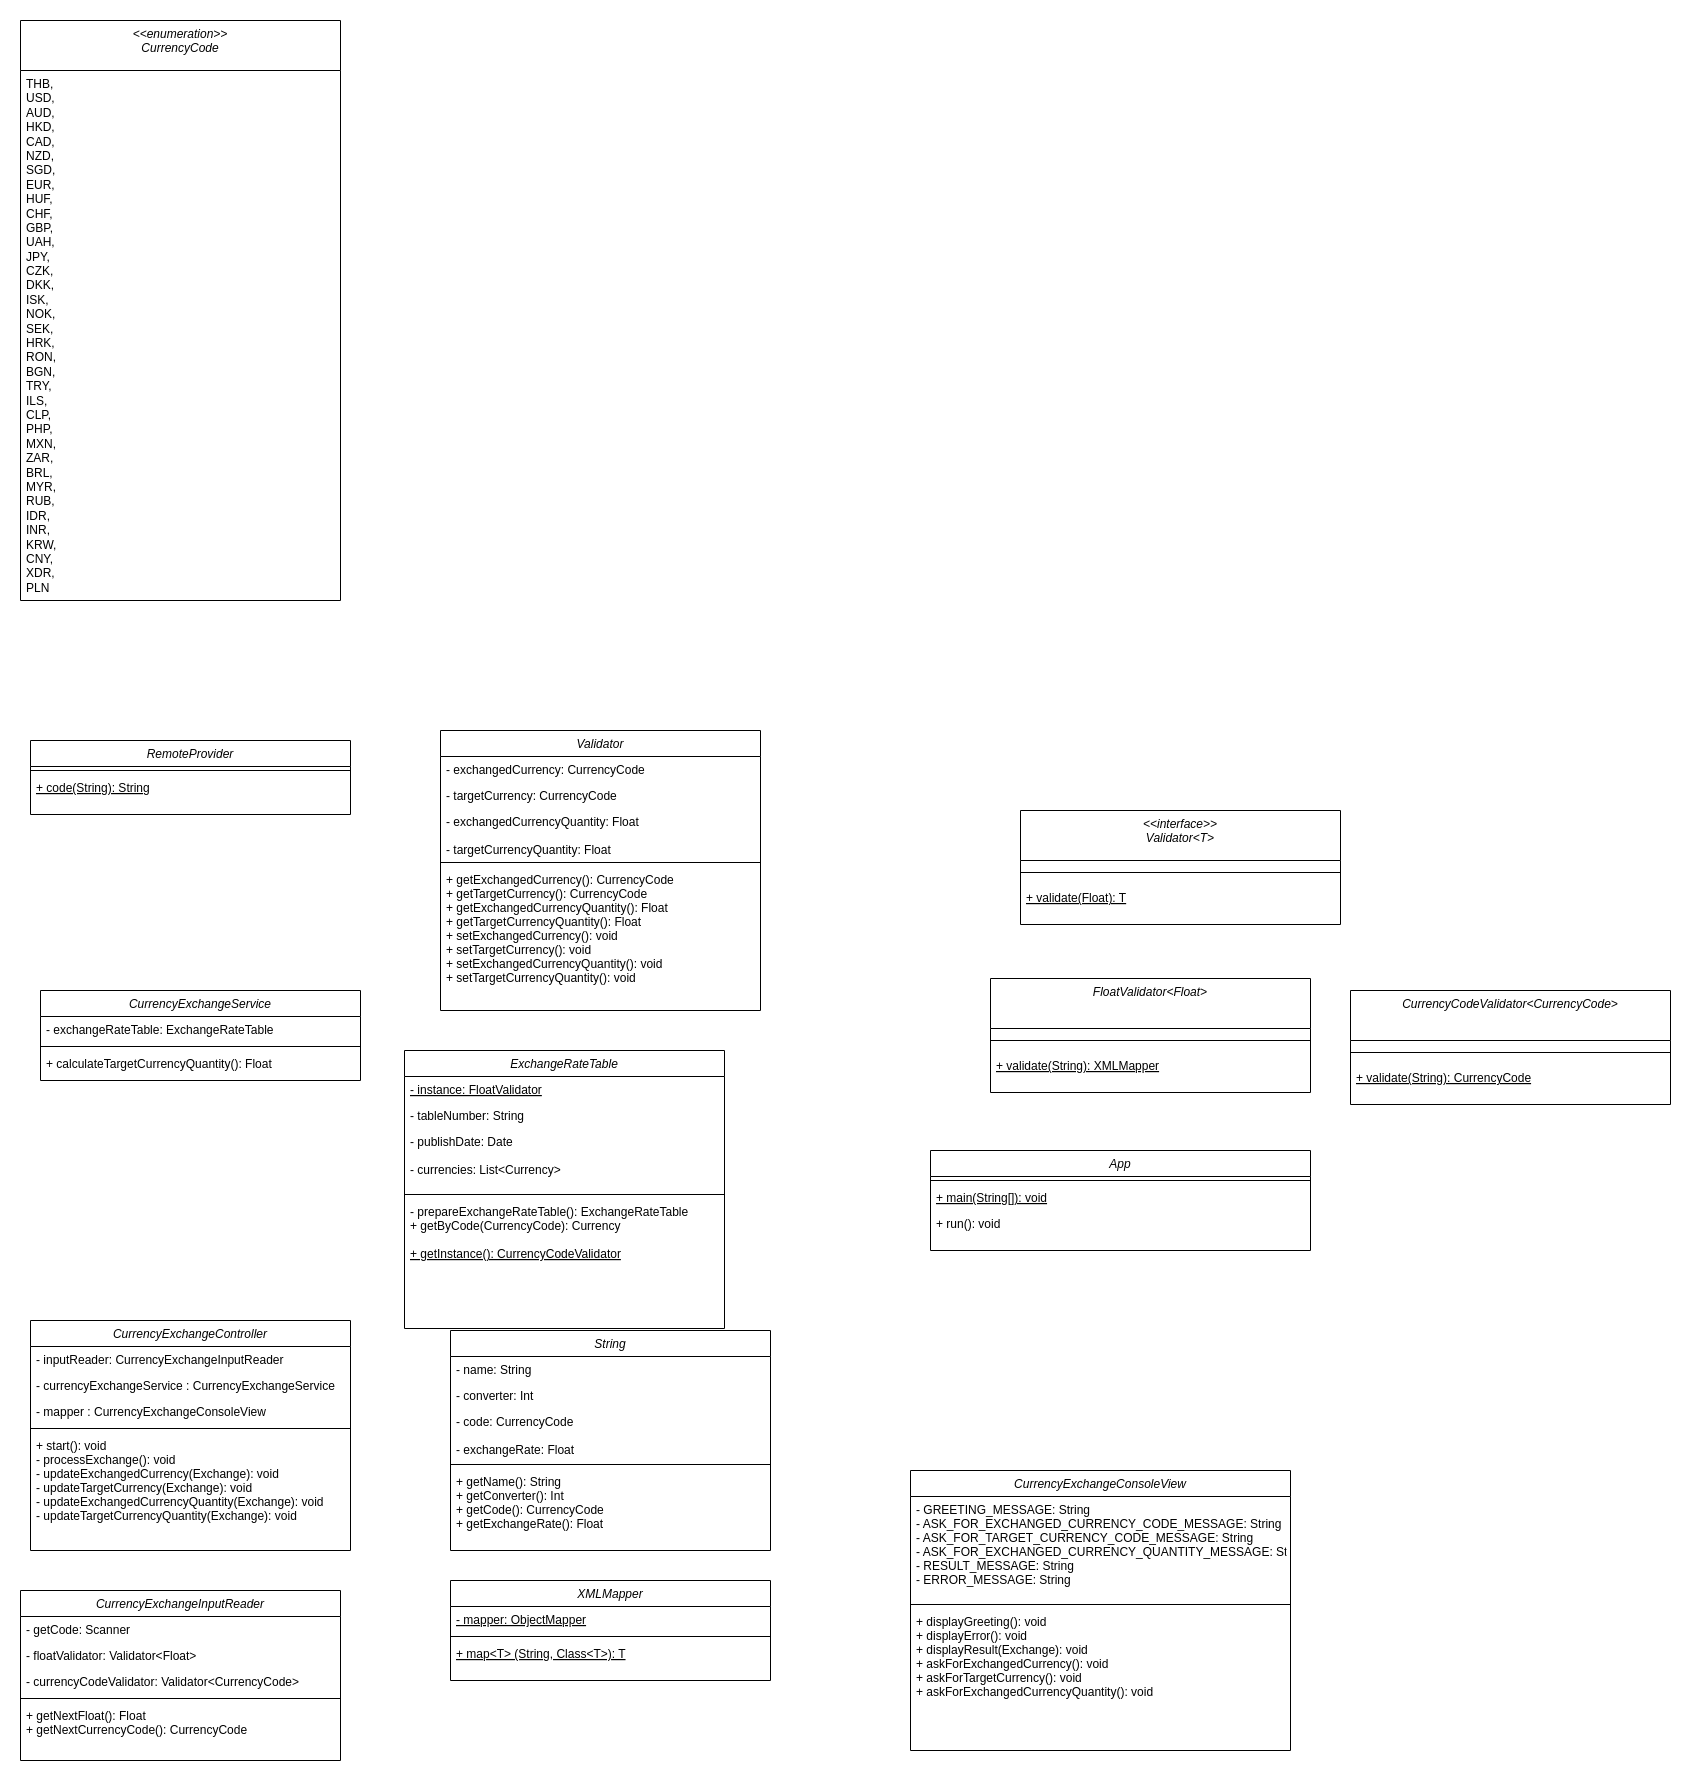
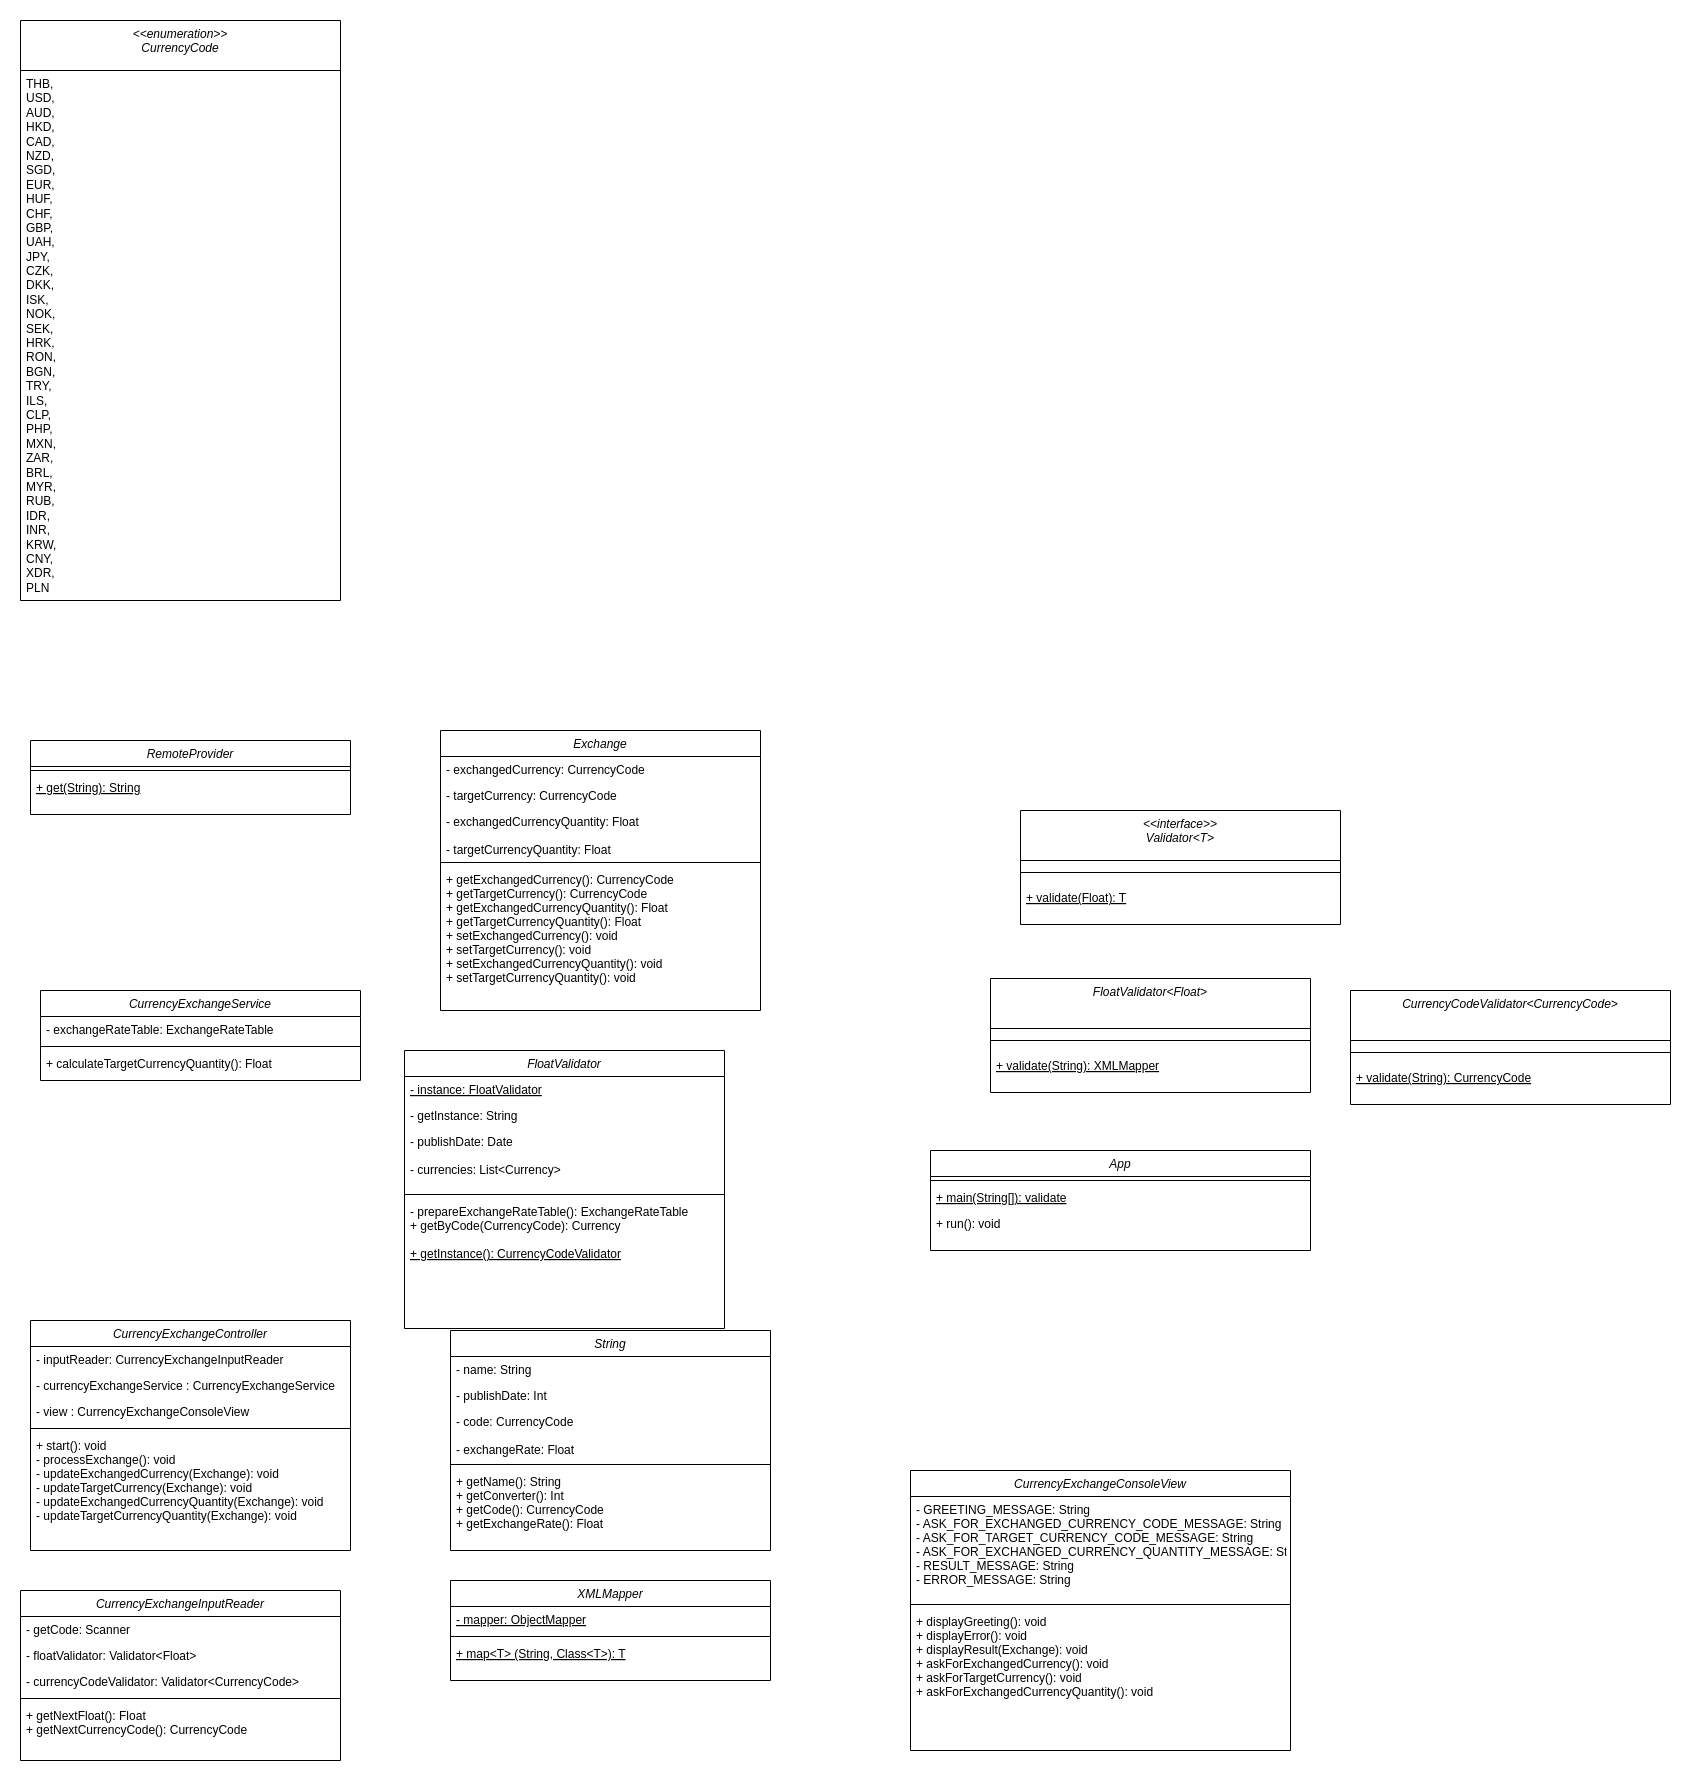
node "Validator": label "Validator" -> "Exchange"
node "+ code(String): String": label "+ code(String): String" -> "+ get(String): String"
node "ExchangeRateTable": label "ExchangeRateTable" -> "FloatValidator"
node "- tableNumber: String": label "- tableNumber: String" -> "- getInstance: String"
node "+ main(String[]): void": label "+ main(String[]): void" -> "+ main(String[]): validate"
node "- converter: Int": label "- converter: Int" -> "- publishDate: Int"
node "- mapper : CurrencyExchangeConsoleView": label "- mapper : CurrencyExchangeConsoleView" -> "- view : CurrencyExchangeConsoleView"
